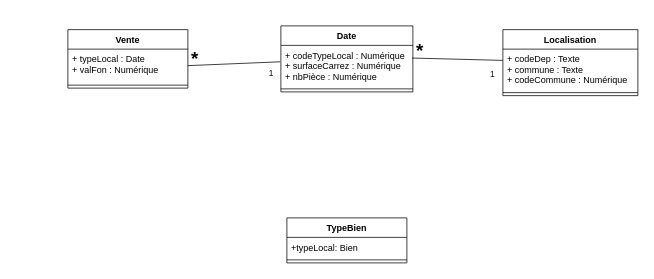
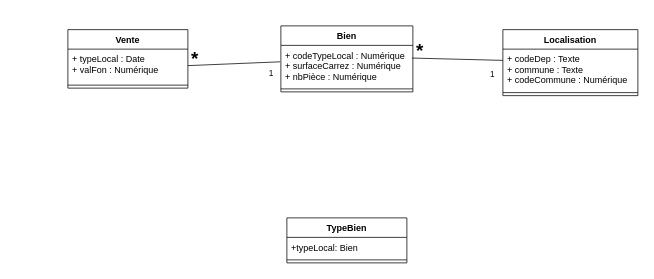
node "Date": label "Date" -> "Bien"
